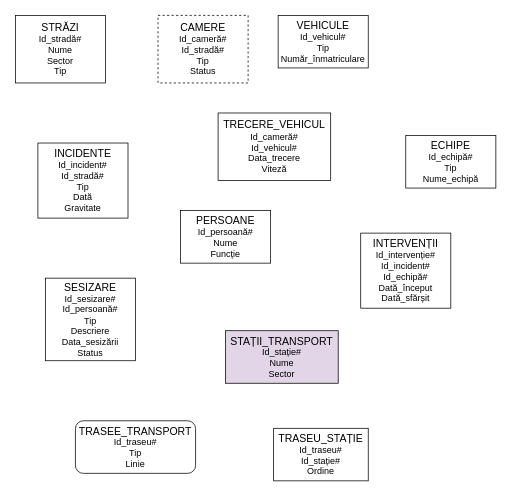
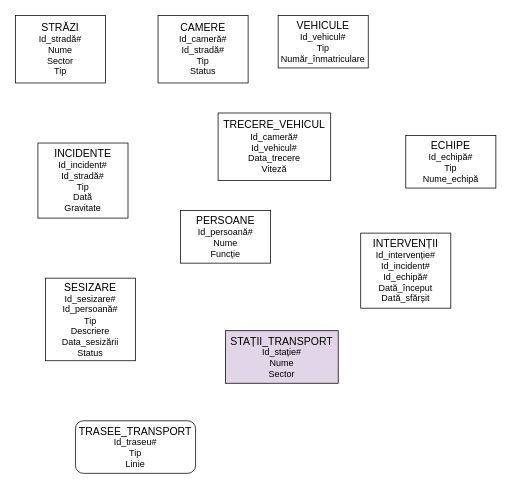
node "CAMERE Id_cameră# Id_stradă# Tip Status": style dashed -> solid
node "TRASEU_STAȚIE Id_traseu# Id_stație# Ordine": removed
